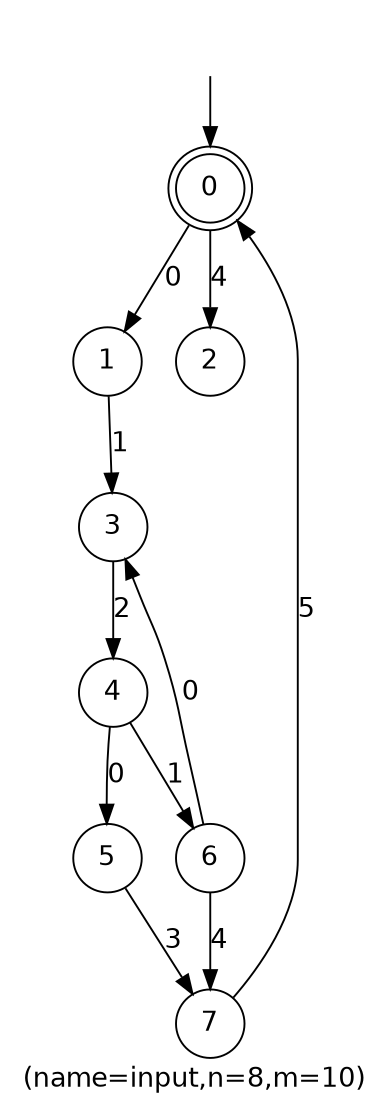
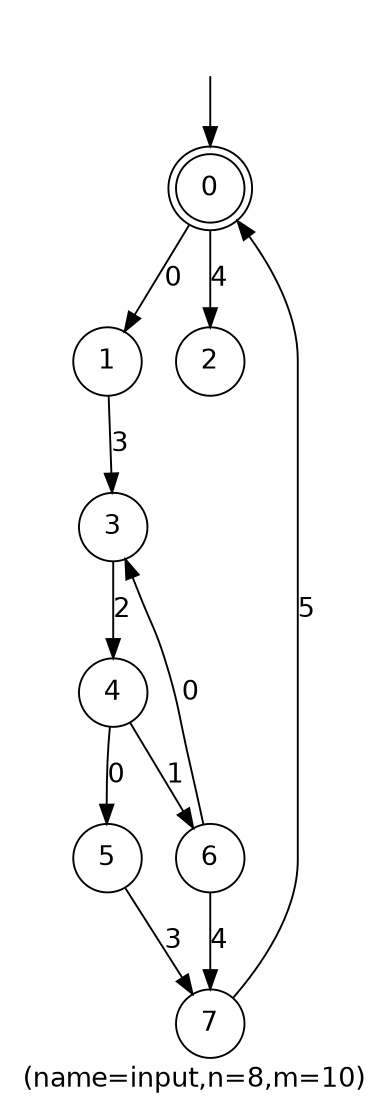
edge "1" -> "3": label "1" -> "3"
